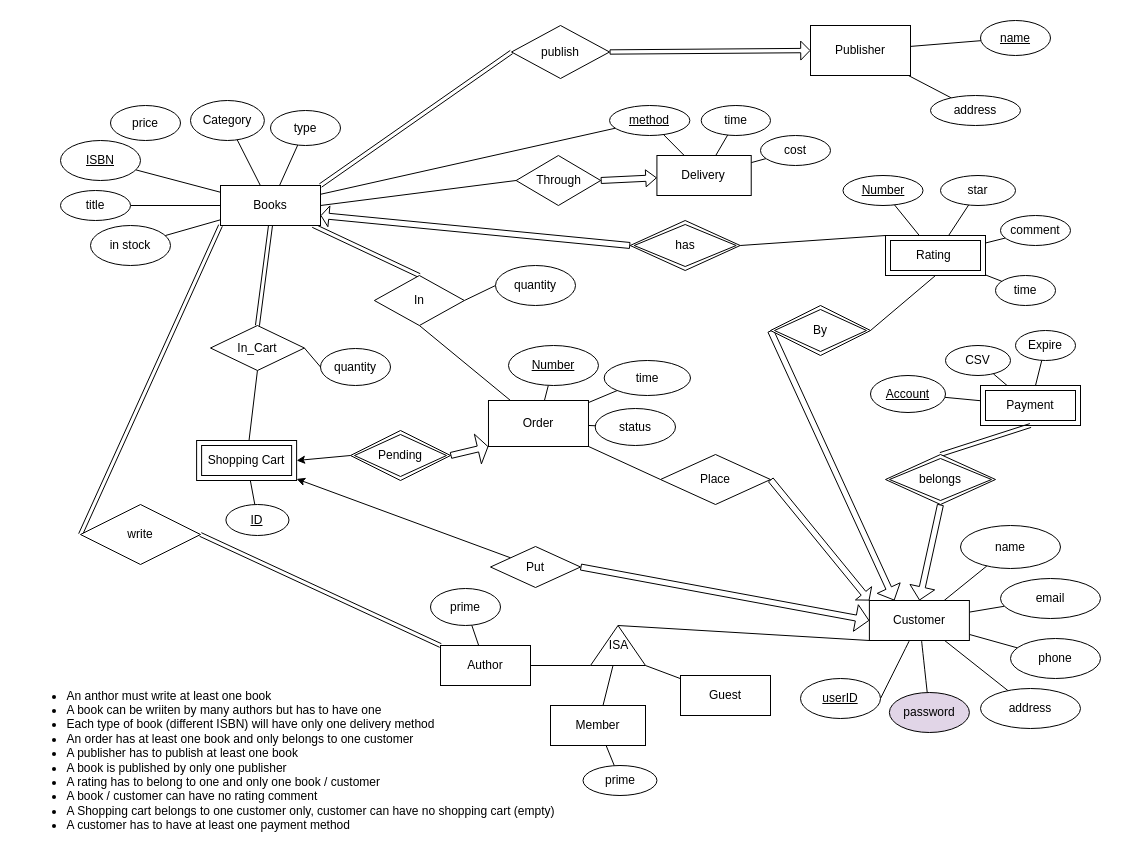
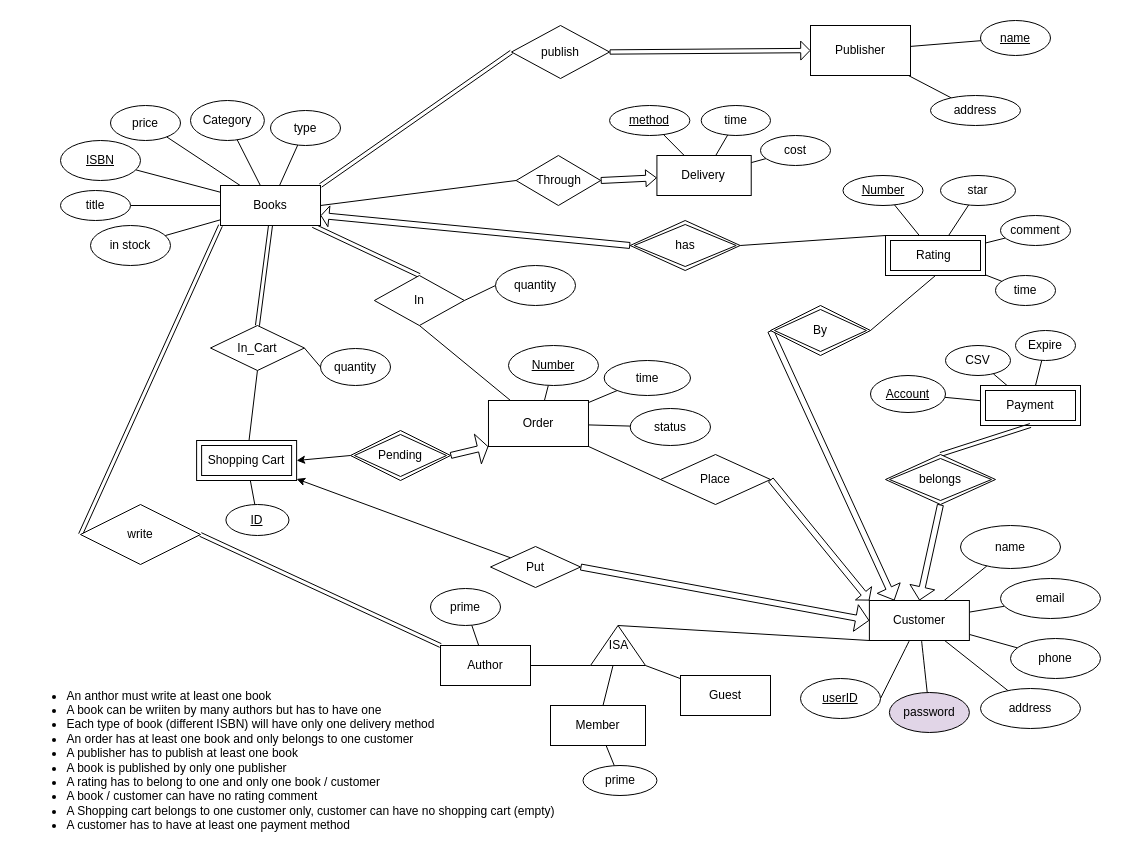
edge "method" -- "Books": now "price" -- "Books"
node "status": moved (635, 427) -> (670, 427)
